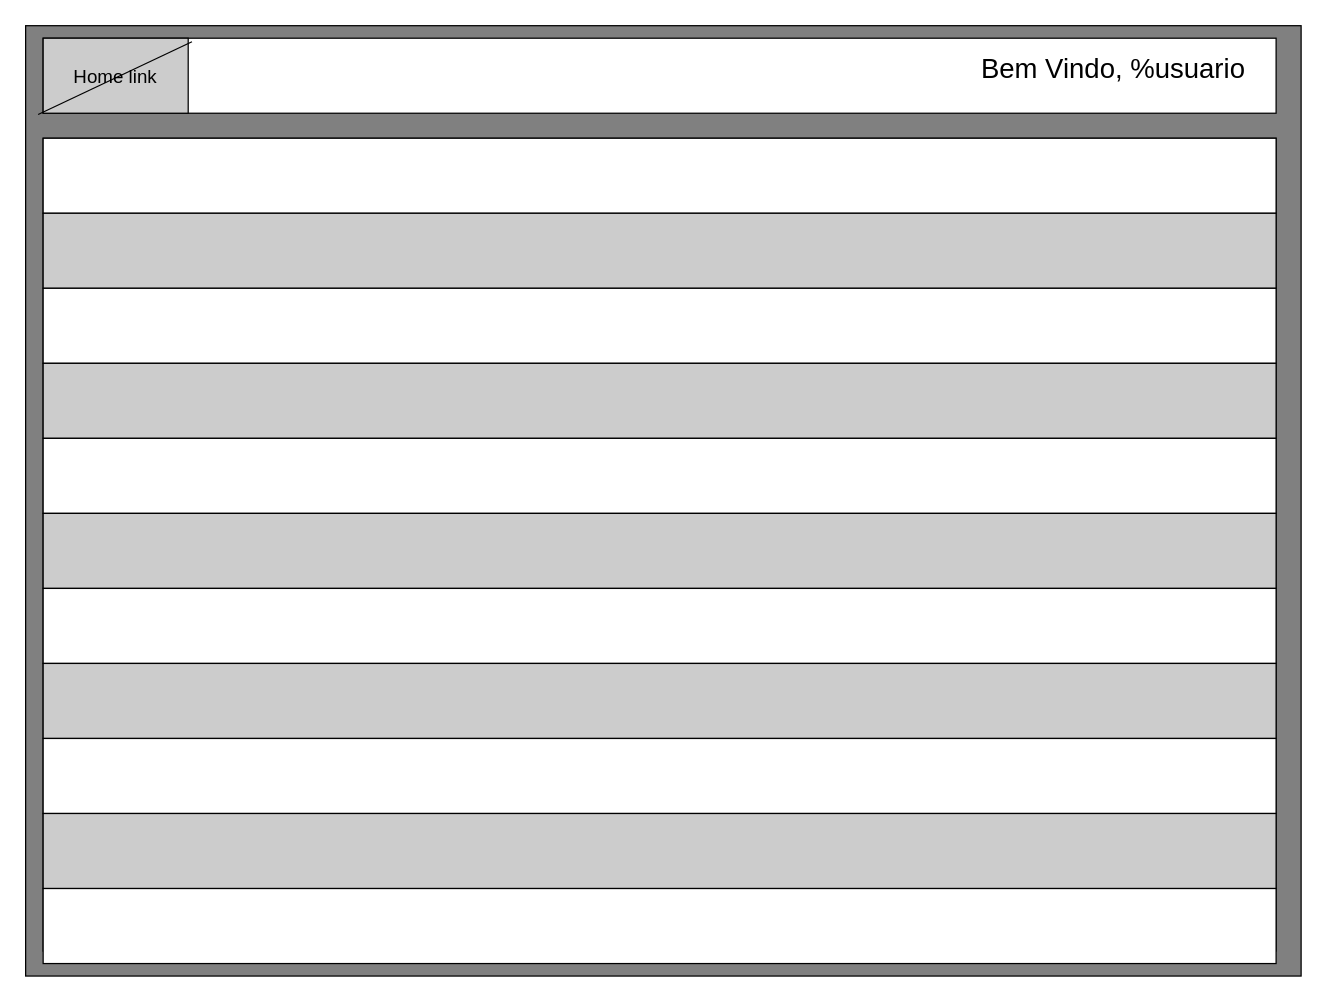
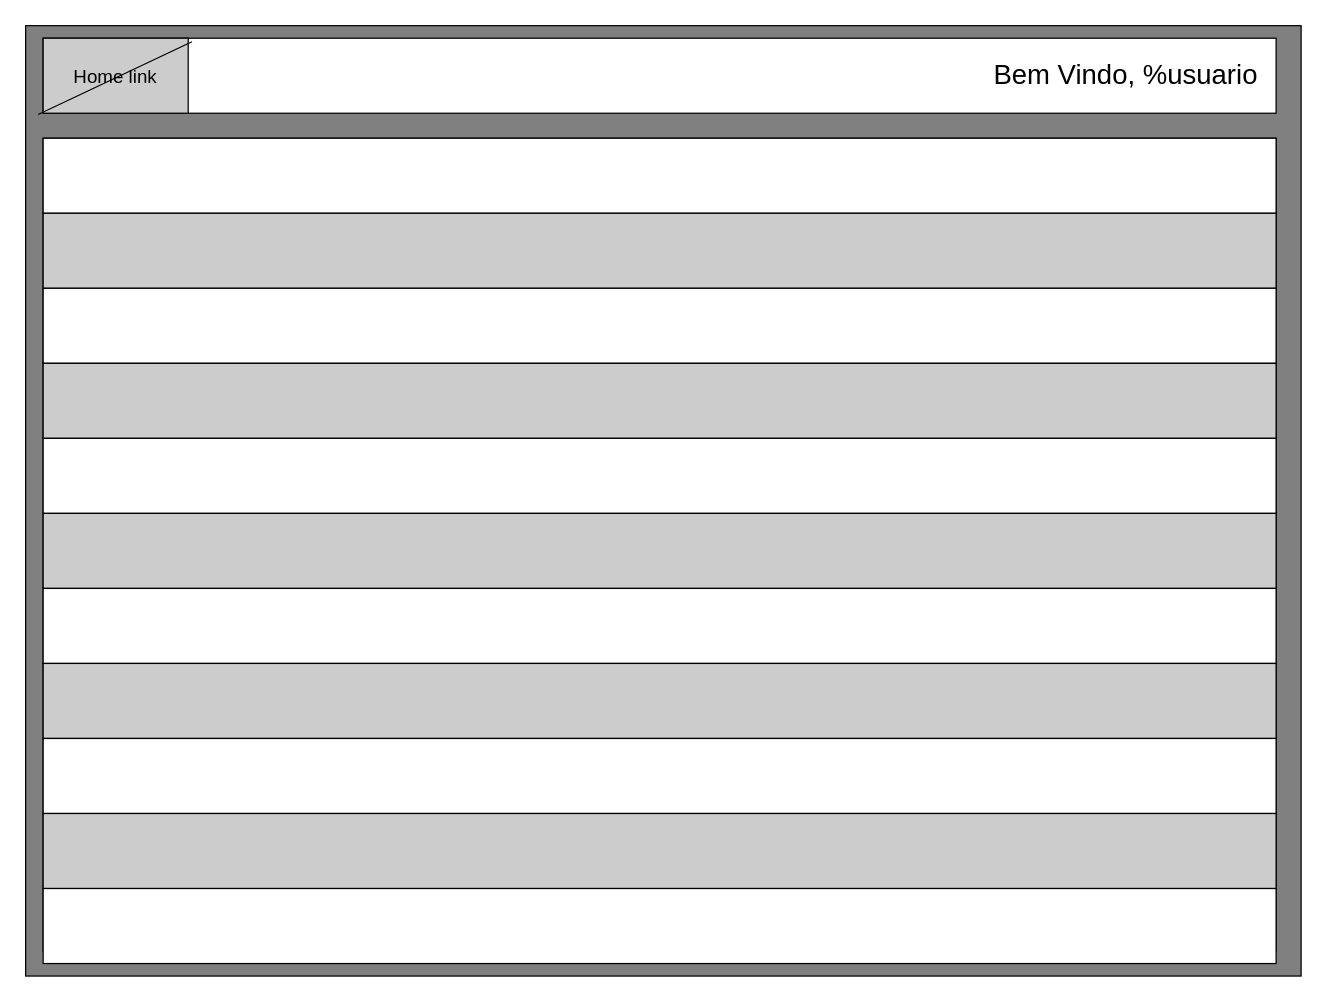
node "Bem Vindo, %usuario": moved (1113, 69) -> (1126, 76)
